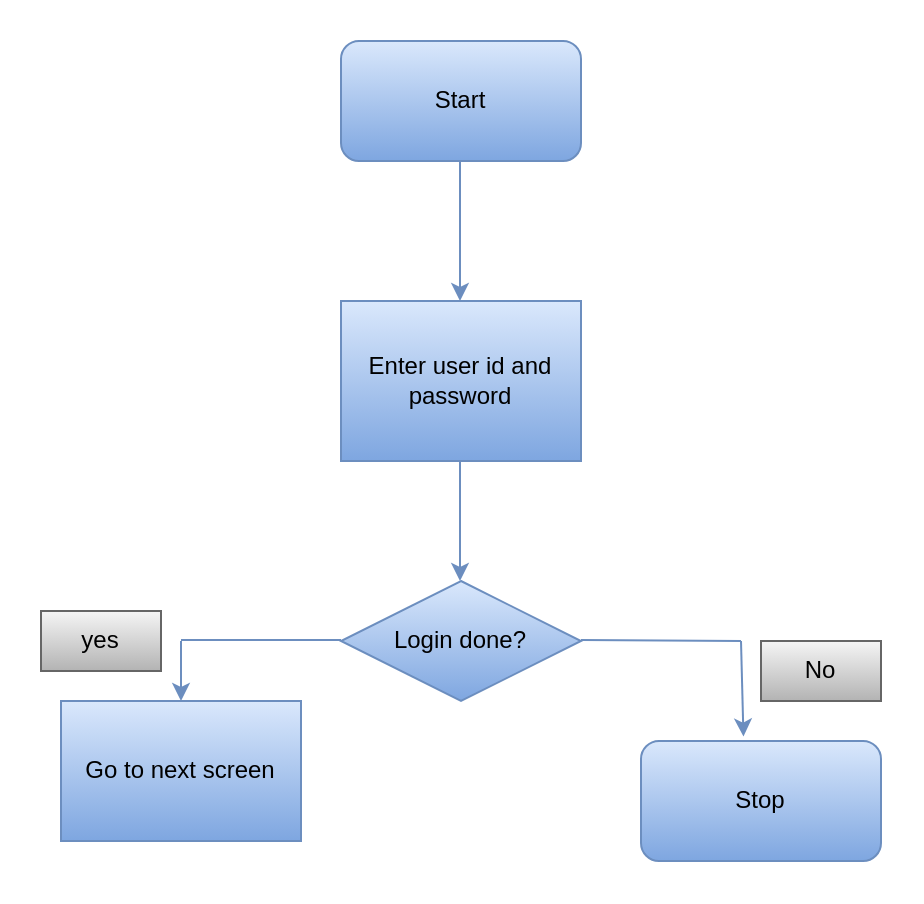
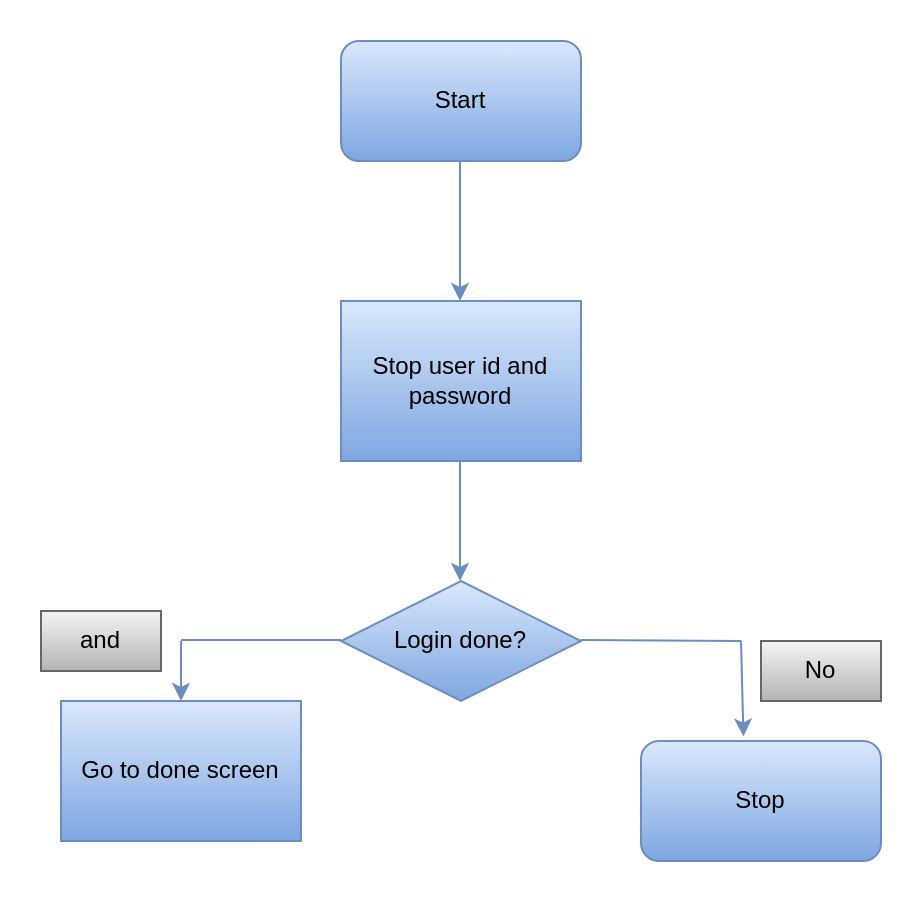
node "Enter user id and password": label "Enter user id and password" -> "Stop user id and password"
node "yes": label "yes" -> "and"
node "Go to next screen": label "Go to next screen" -> "Go to done screen"
